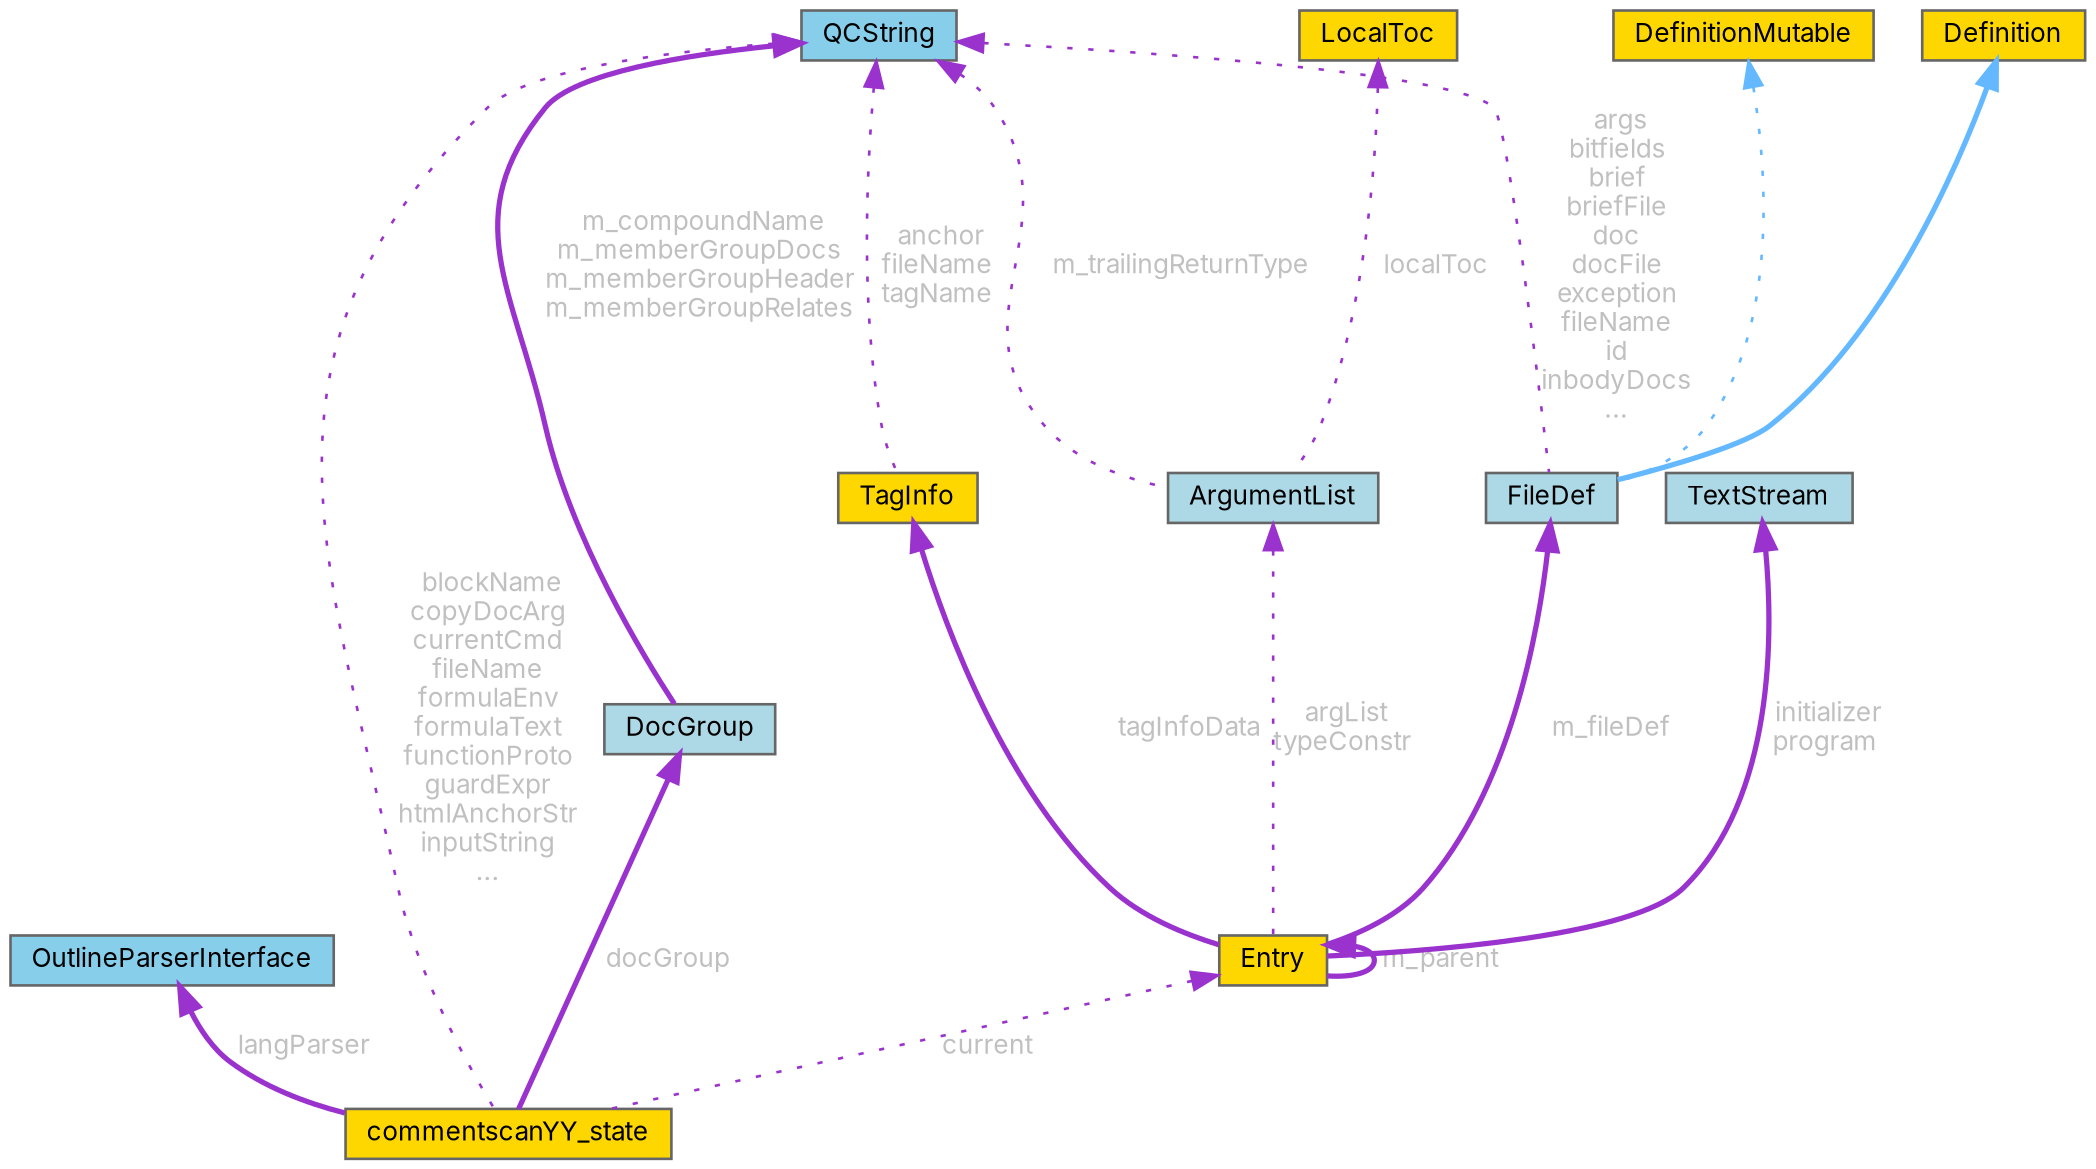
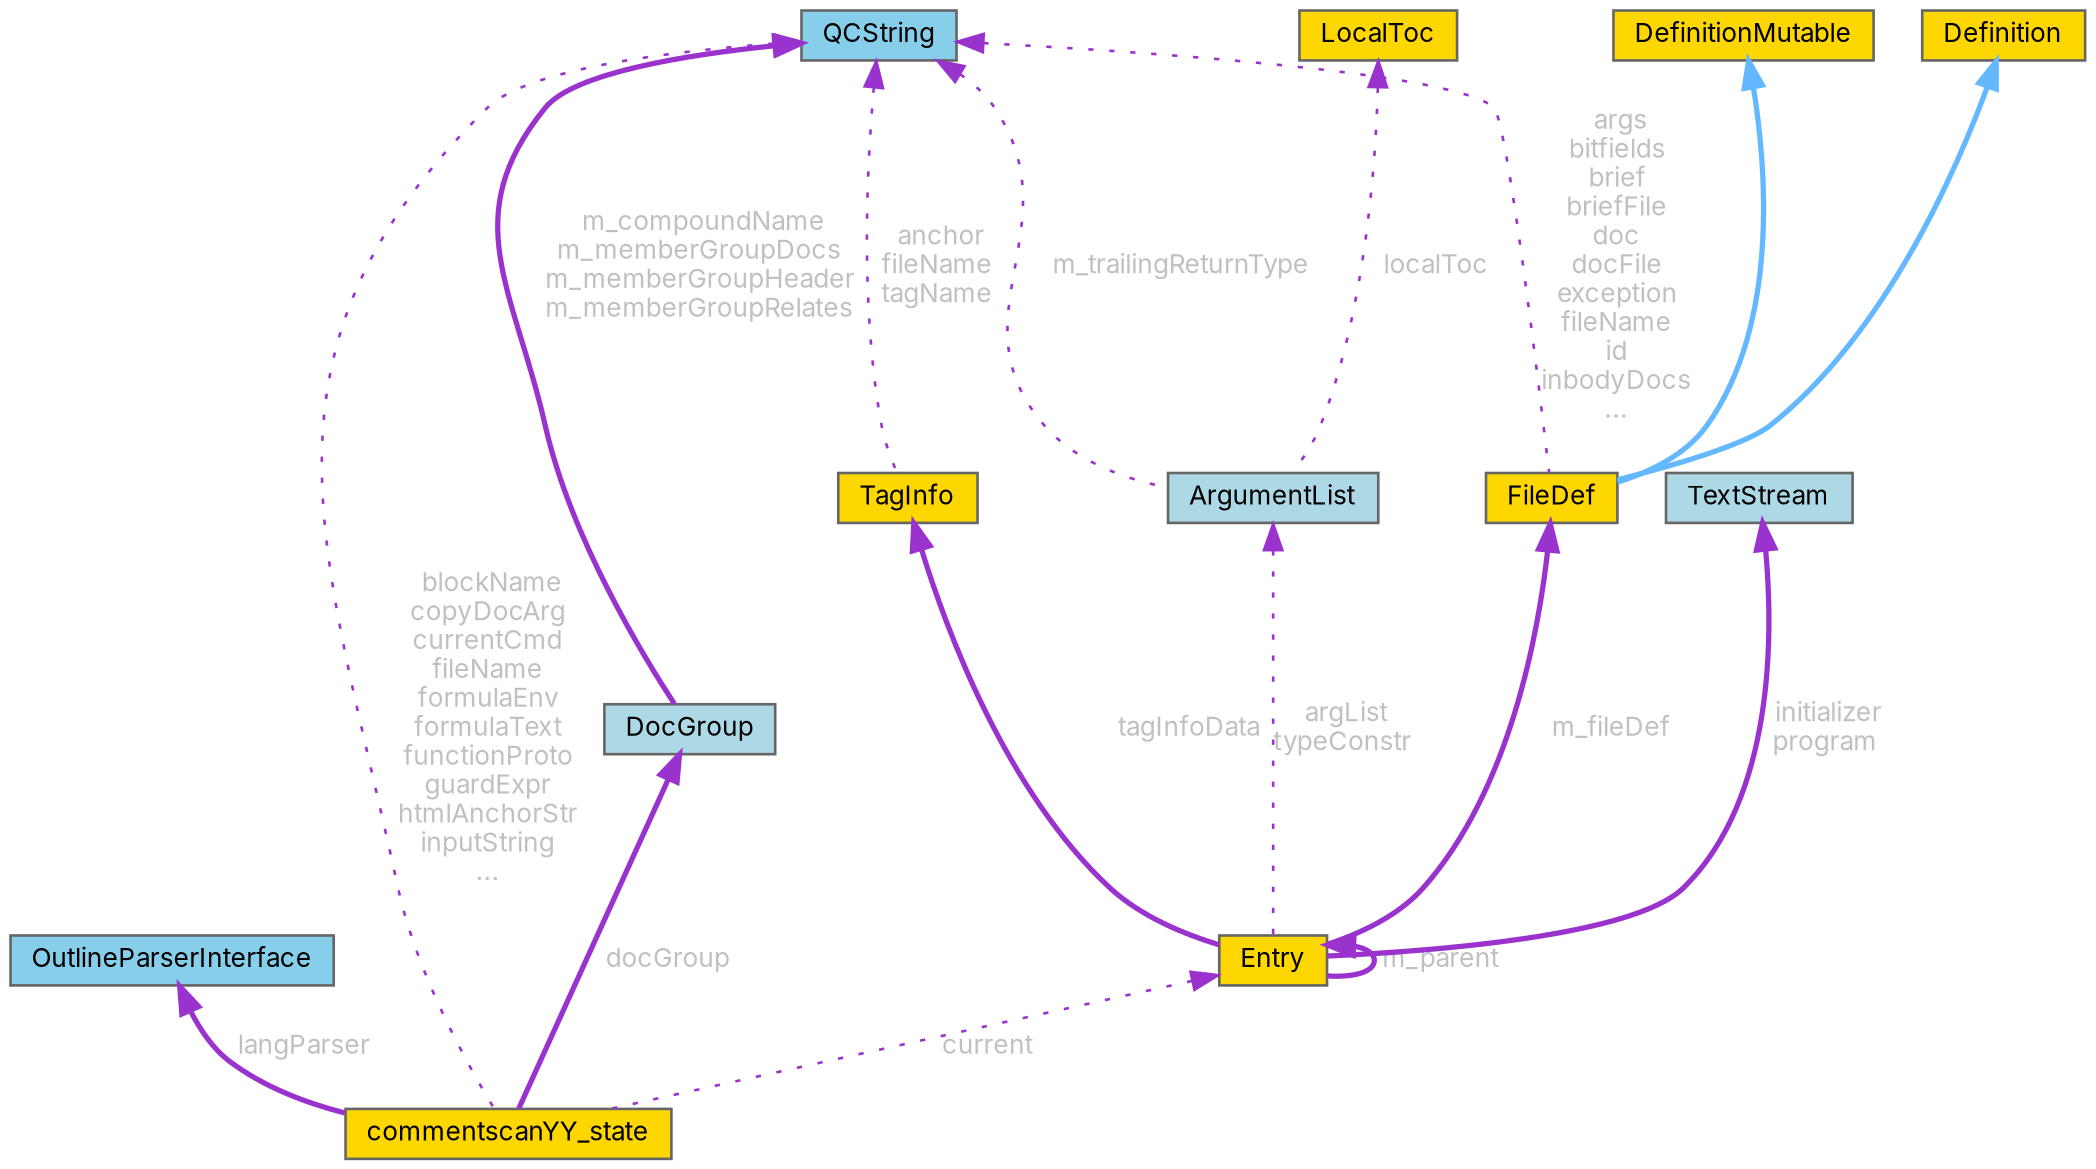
edge "FileDef" -> "DefinitionMutable": style dotted -> bold
node "FileDef": fillcolor lightblue -> gold
